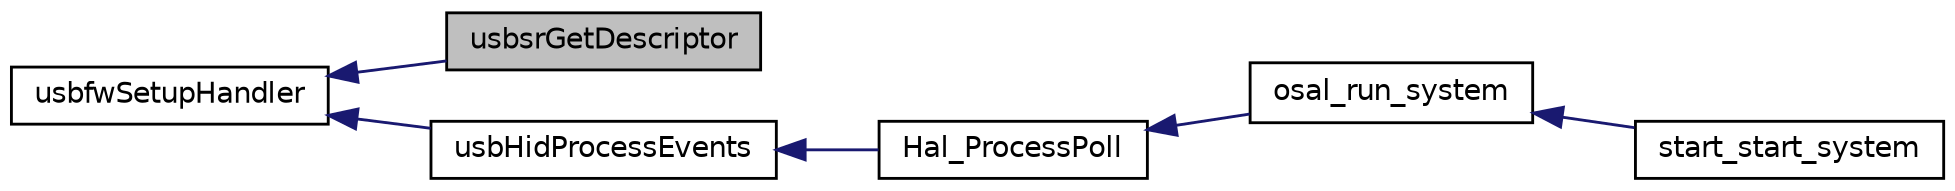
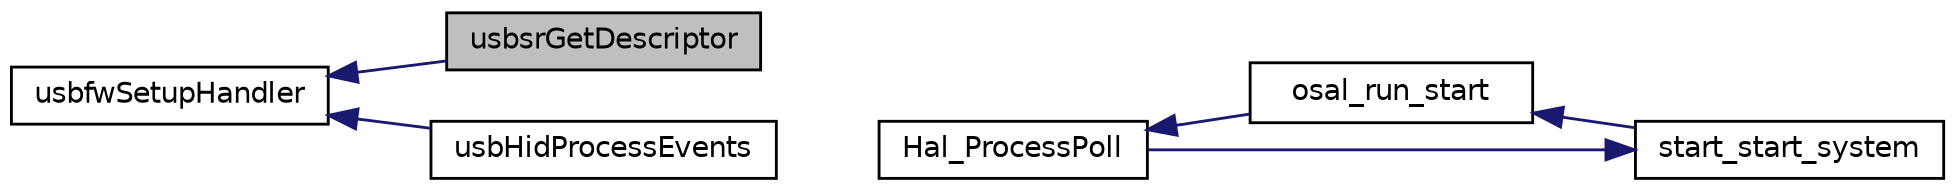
node "osal_run_system": label "osal_run_system" -> "osal_run_start"
edge "Hal_ProcessPoll" -> "usbHidProcessEvents": now "Hal_ProcessPoll" -> "start_start_system"
